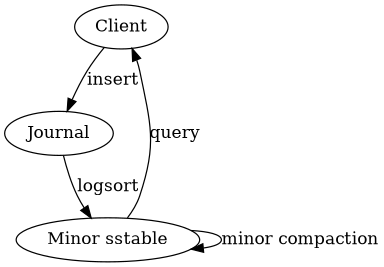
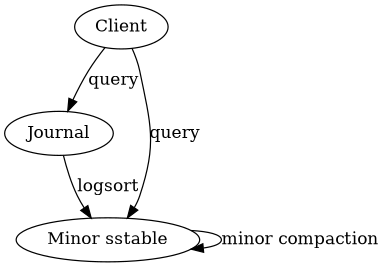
edge "Client" -> "Journal": label "insert" -> "query"
edge "Minor sstable" -> "Client": reversed
